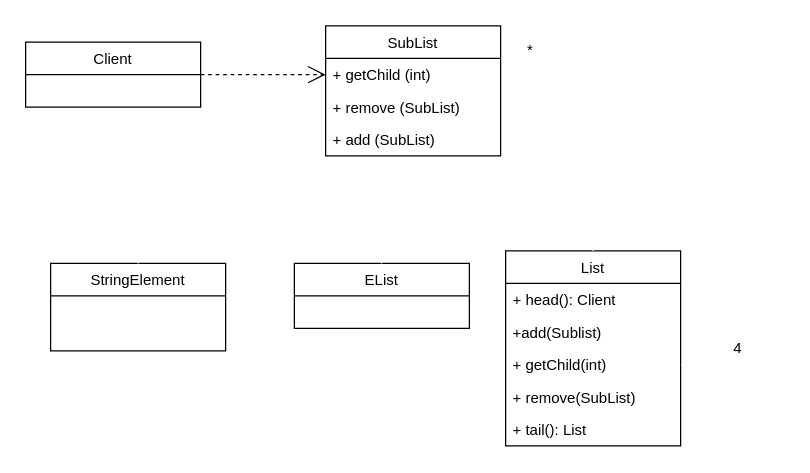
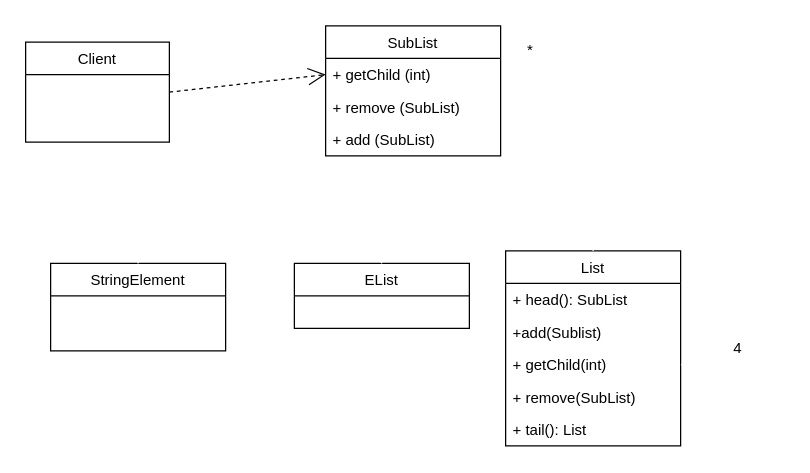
node "Client": size 175x65 -> 144x100
node "+ head(): Client": label "+ head(): Client" -> "+ head(): SubList"
